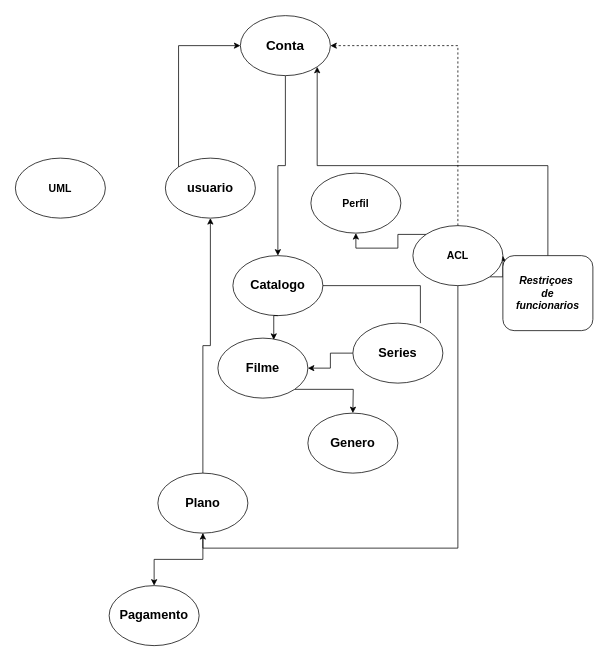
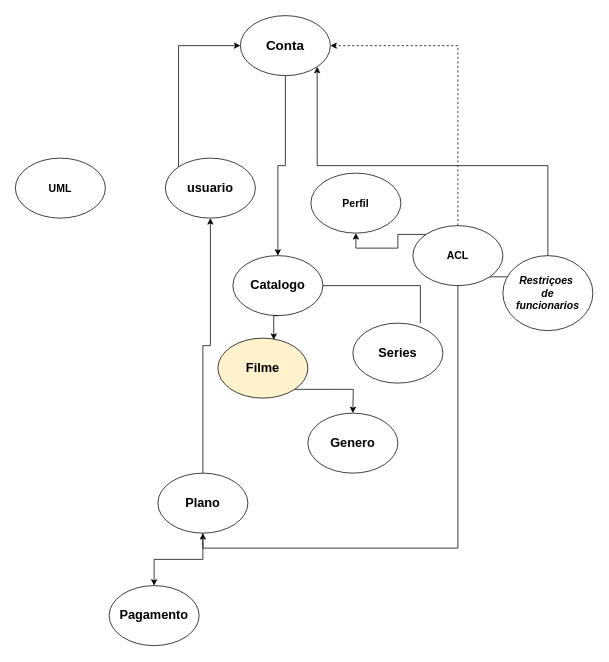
node "Restriçoes de funcionarios": shape rounded rectangle -> ellipse
edge "Series" -> "Filme": removed
node "Filme": fillcolor #ffffff -> #fff2cc
